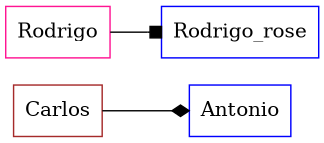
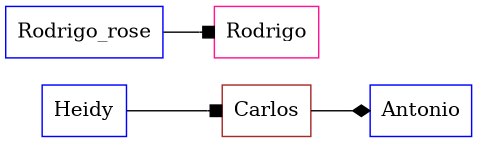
edge "Rodrigo" -> "Rodrigo_rose": reversed
node "Heidy": added
